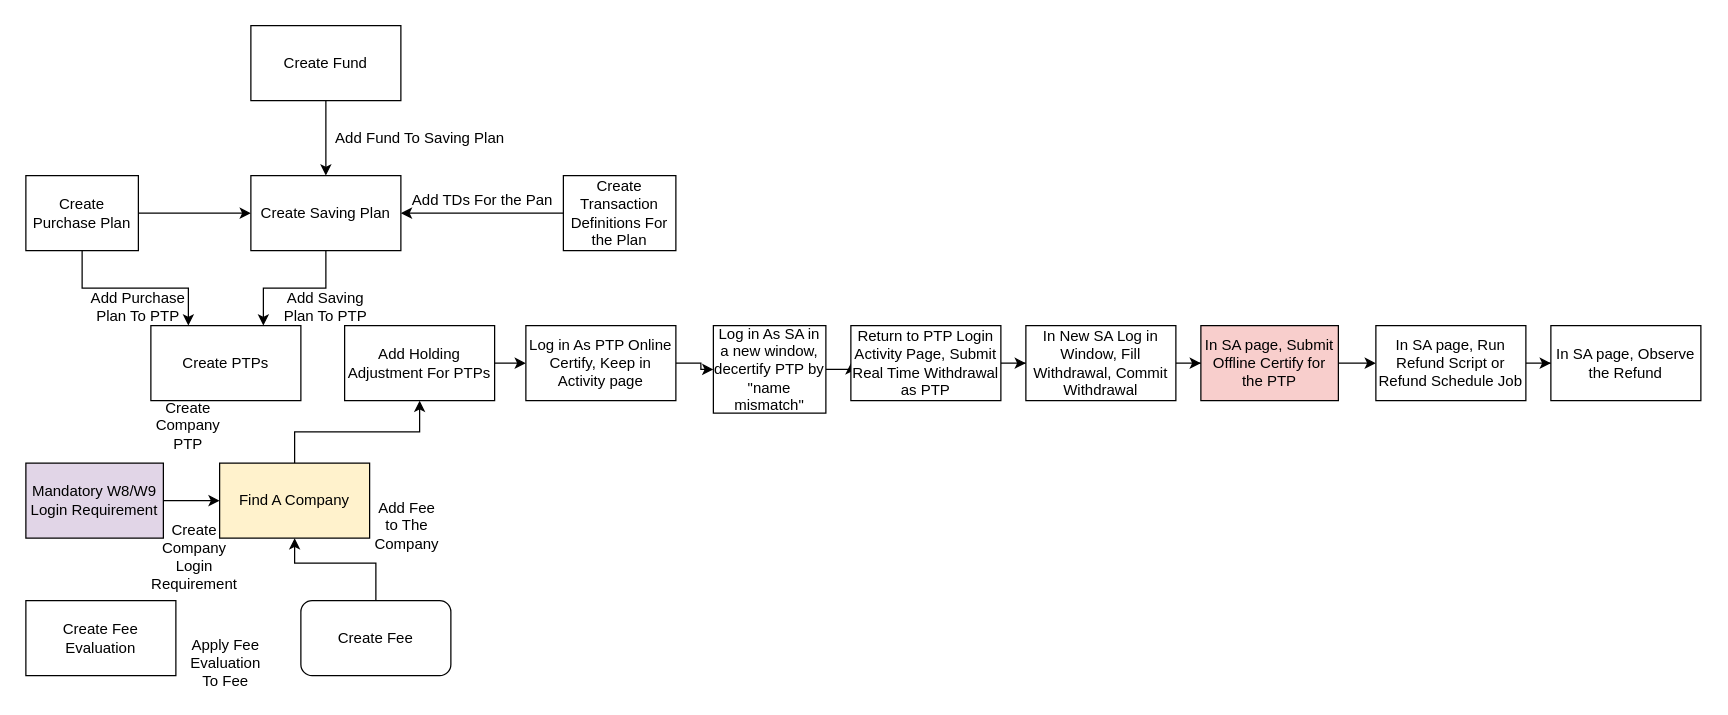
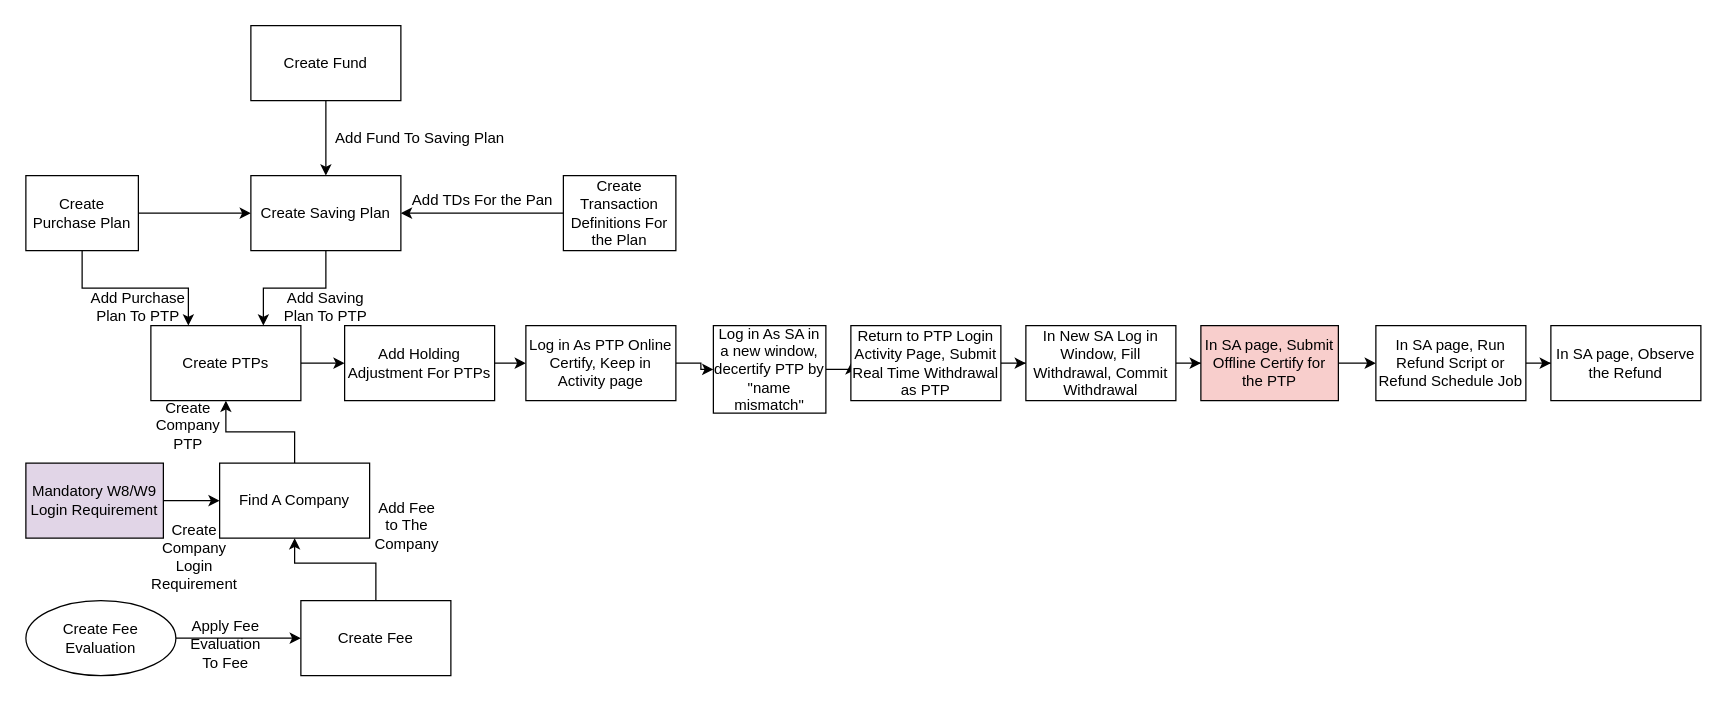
edge "Create PTPs" -> "Add Holding Adjustment For PTPs": added
edge "Find A Company" -> "Add Holding Adjustment For PTPs": now "Find A Company" -> "Create PTPs"
node "Find A Company": fillcolor #fff2cc -> #ffffff
node "Create Fee Evaluation": shape rectangle -> ellipse
edge "Create Fee Evaluation" -> "Create Fee": added
node "Create Fee": shape rounded rectangle -> rectangle
node "Apply Fee Evaluation To Fee": moved (226, 663) -> (226, 644)
